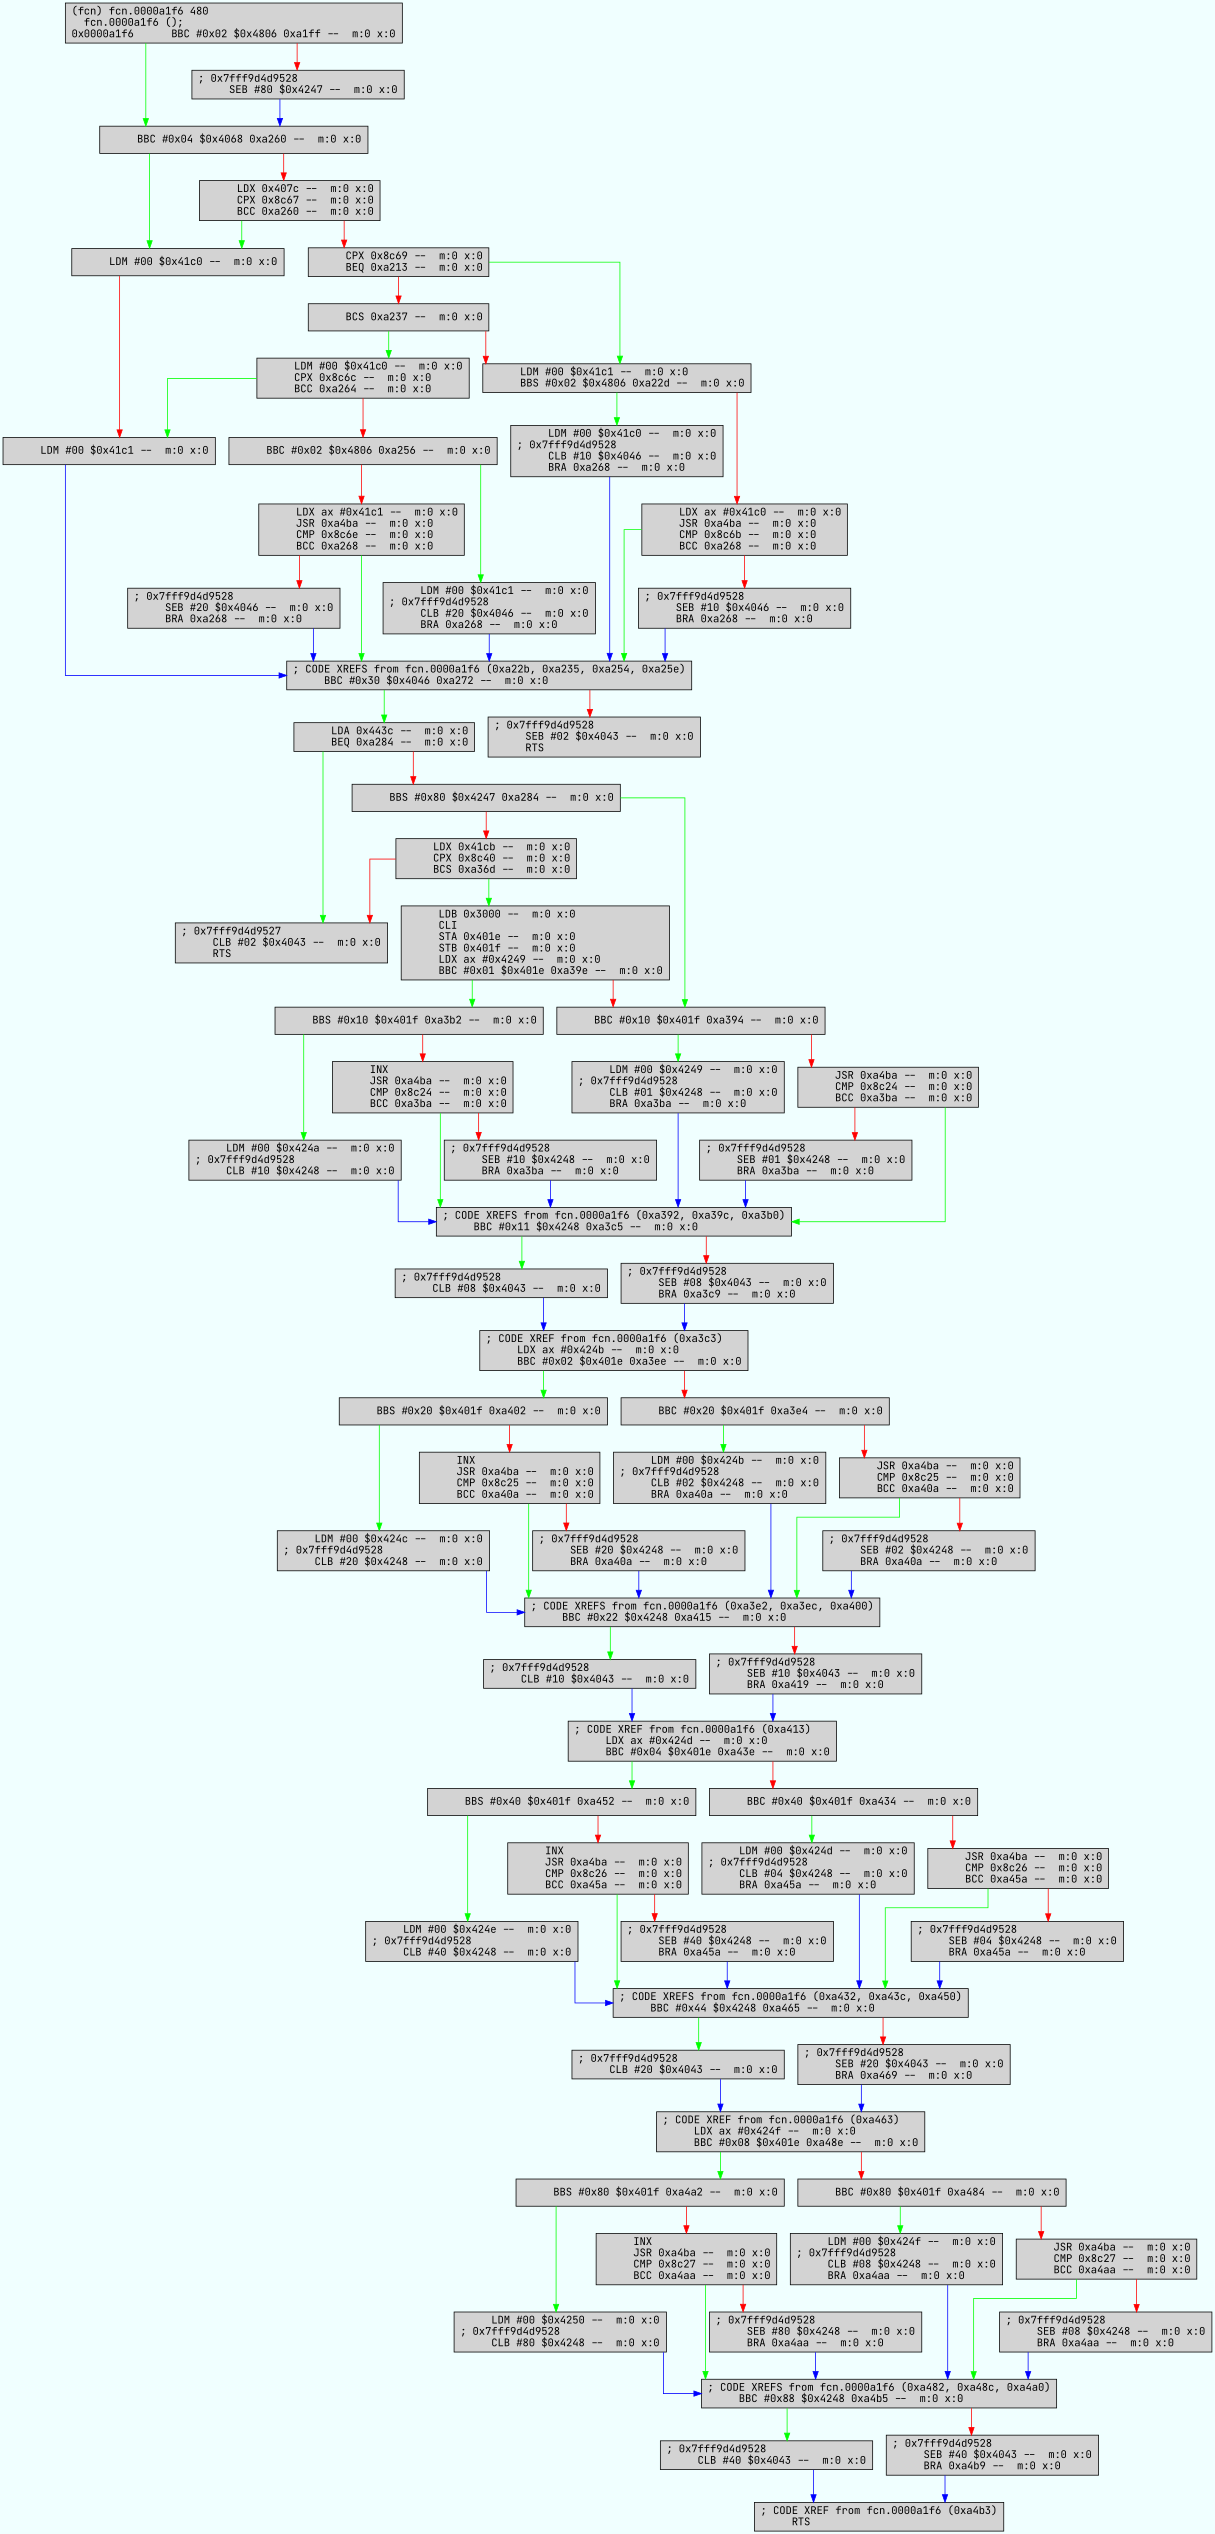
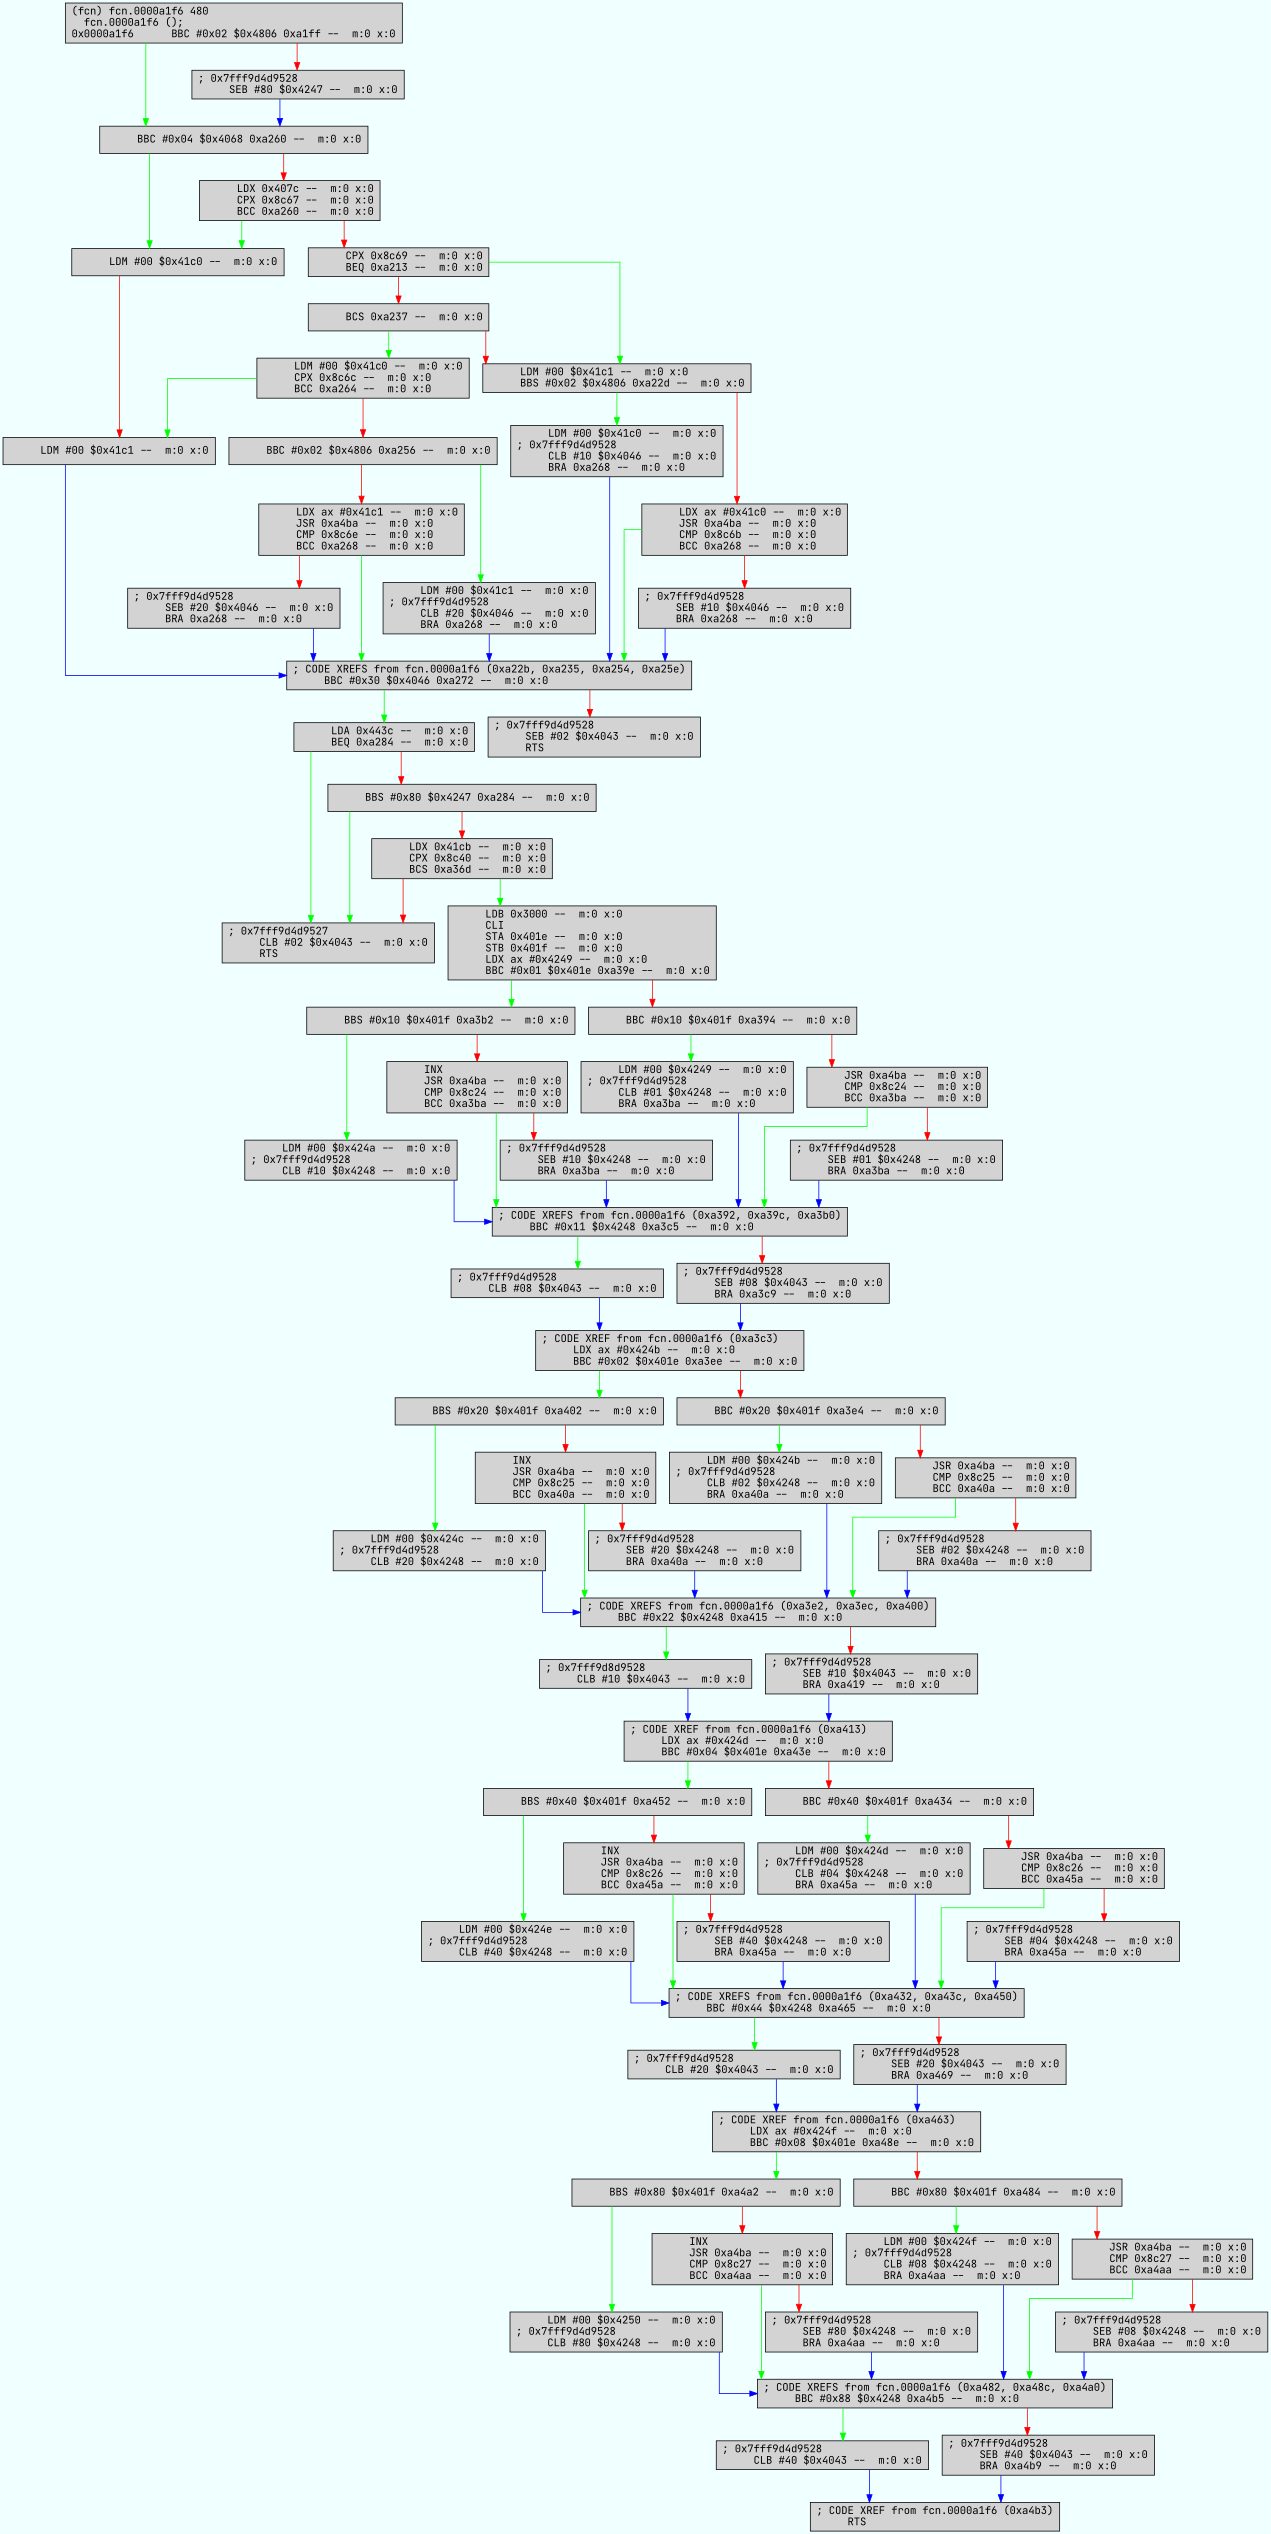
edge "BBS #0x80 $0x4247 0xa284 --  m:0 x:0" -> "BBC #0x10 $0x401f 0xa394 --  m:0 x:0": now "BBS #0x80 $0x4247 0xa284 --  m:0 x:0" -> "; 0x7fff9d4d9527 CLB #02 $0x4043 --  m:0 x:0 RTS"
node "; 0x7fff9d4d9528 CLB #10 $0x4043 --  m:0 x:0": label "; 0x7fff9d4d9528 CLB #10 $0x4043 --  m:0 x:0" -> "; 0x7fff9d8d9528 CLB #10 $0x4043 --  m:0 x:0"
